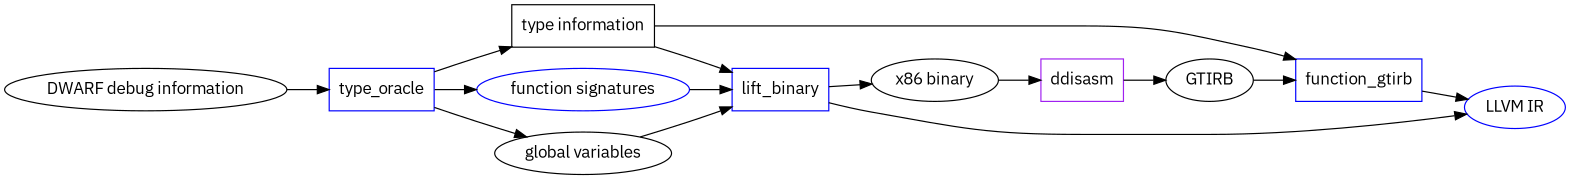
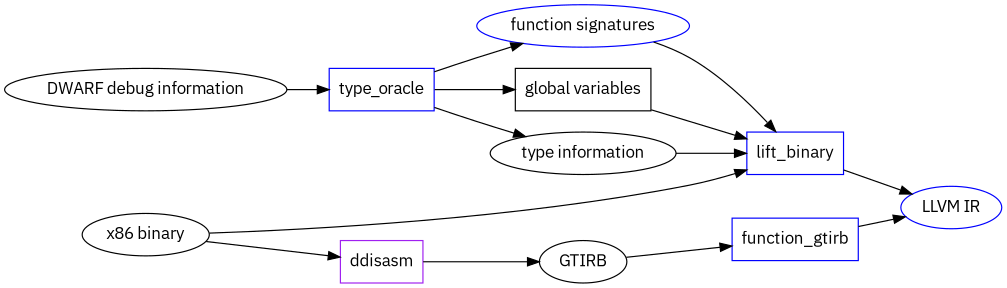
node "type information": shape box -> ellipse
edge "type information" -> "function_gtirb": removed
edge "lift_binary" -> "x86 binary": reversed
node "global variables": shape ellipse -> box
